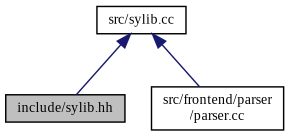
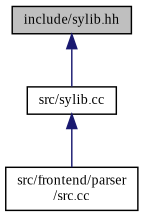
edge "include/sylib.hh" -> "src/sylib.cc": reversed
node "src/frontend/parser /parser.cc": label "src/frontend/parser /parser.cc" -> "src/frontend/parser /src.cc"
